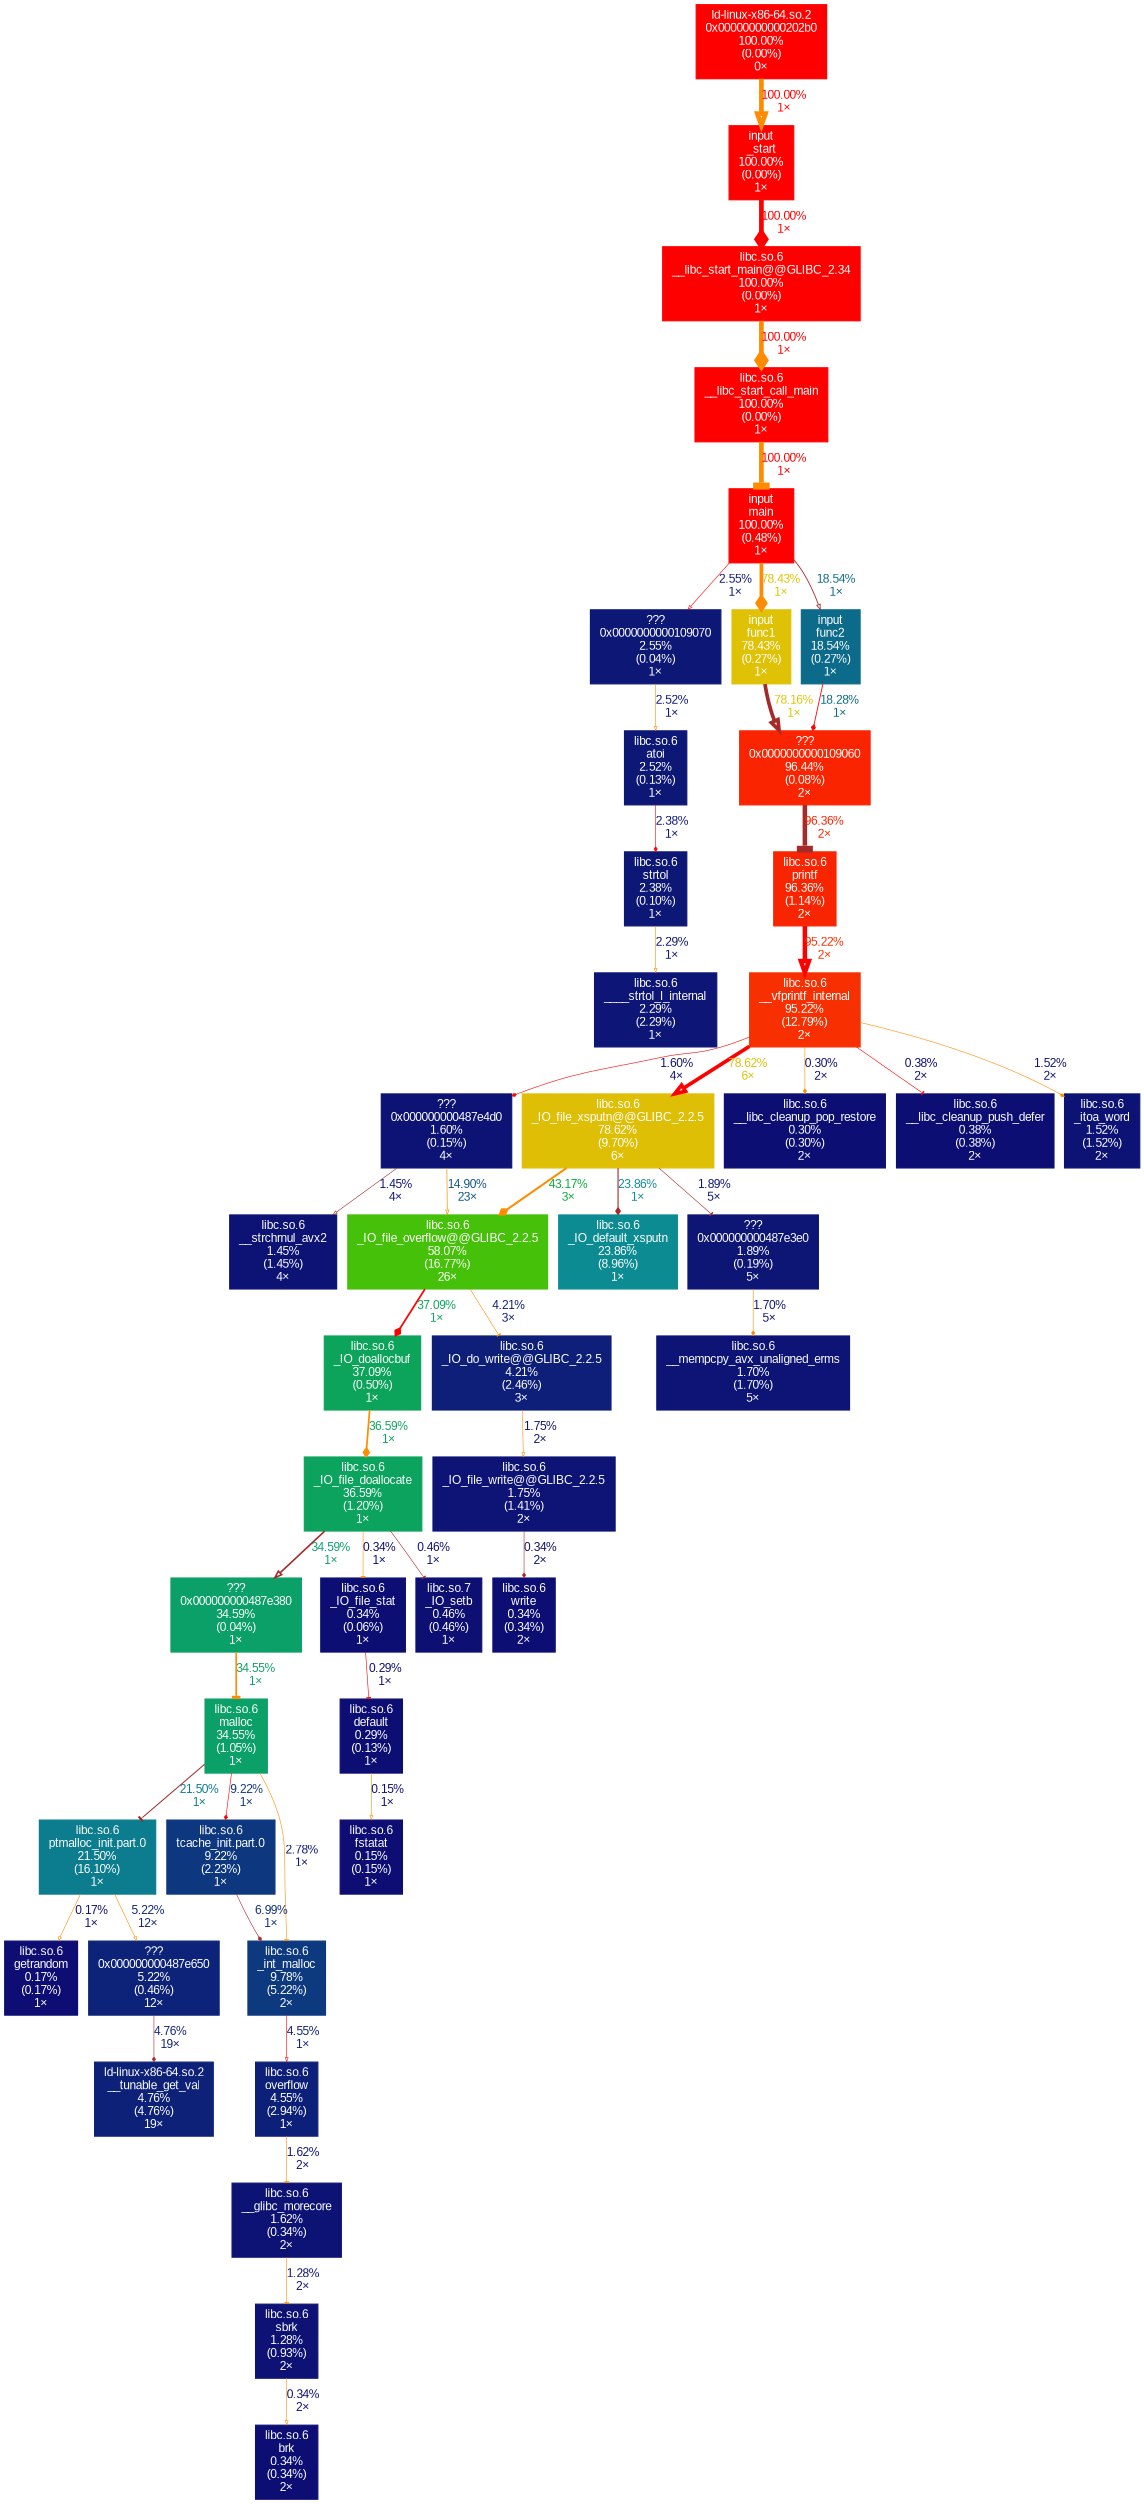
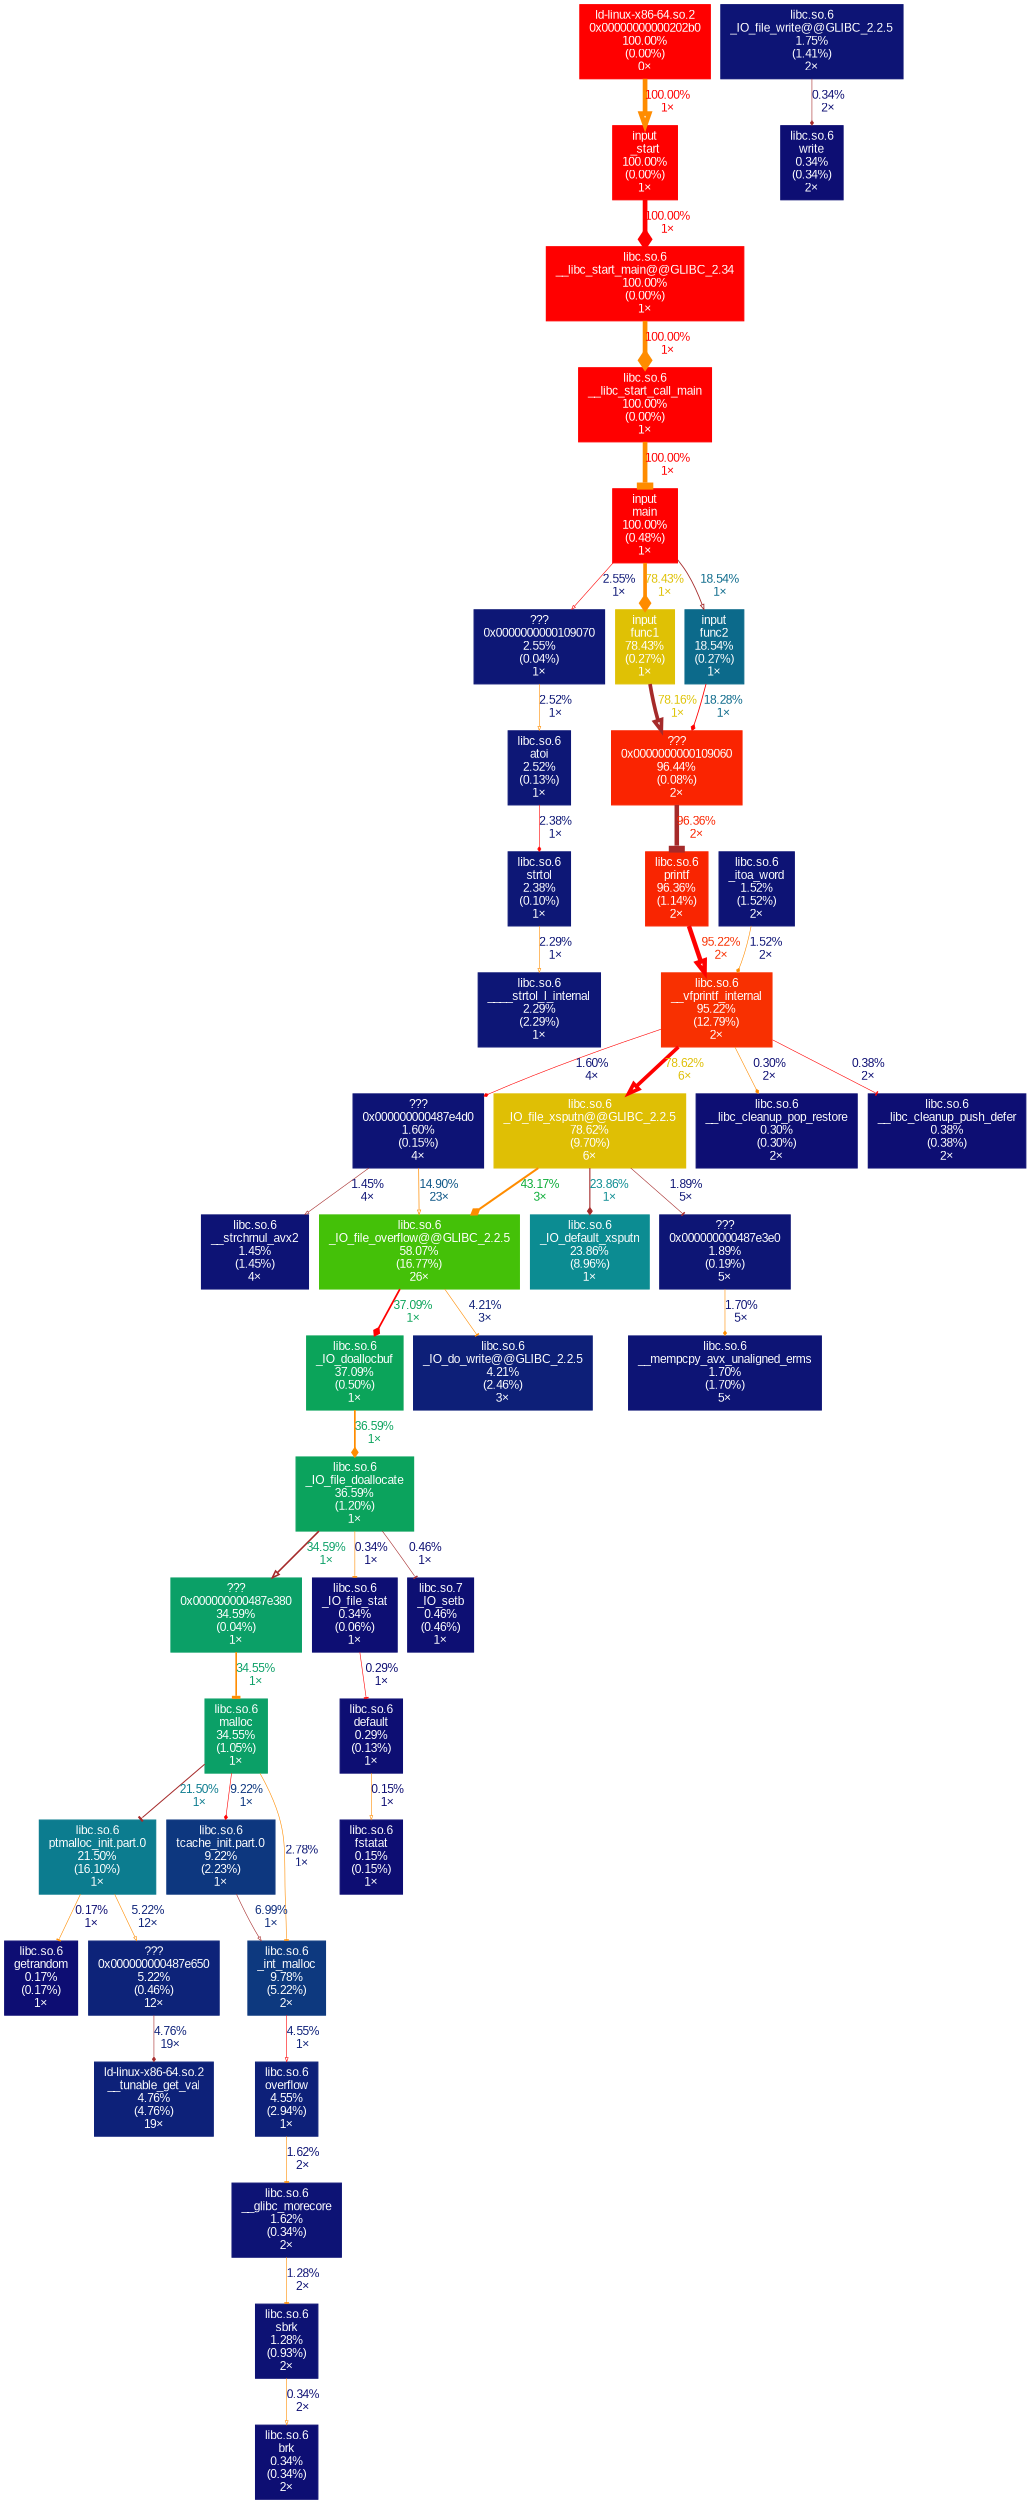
edge "libc.so.6 __vfprintf_internal 95.22% (12.79%) 2×" -> "libc.so.6 _itoa_word 1.52% (1.52%) 2×": reversed
edge "libc.so.6 _IO_do_write@@GLIBC_2.2.5 4.21% (2.46%) 3×" -> "libc.so.6 _IO_file_write@@GLIBC_2.2.5 1.75% (1.41%) 2×": removed, label "1.75% 2×"
edge "libc.so.6 ptmalloc_init.part.0 21.50% (16.10%) 1×" -> "libc.so.6 getrandom 0.17% (0.17%) 1×": arrowhead onormal -> tee
edge "libc.so.6 tcache_init.part.0 9.22% (2.23%) 1×" -> "libc.so.6 _int_malloc 9.78% (5.22%) 2×": arrowhead diamond -> onormal
